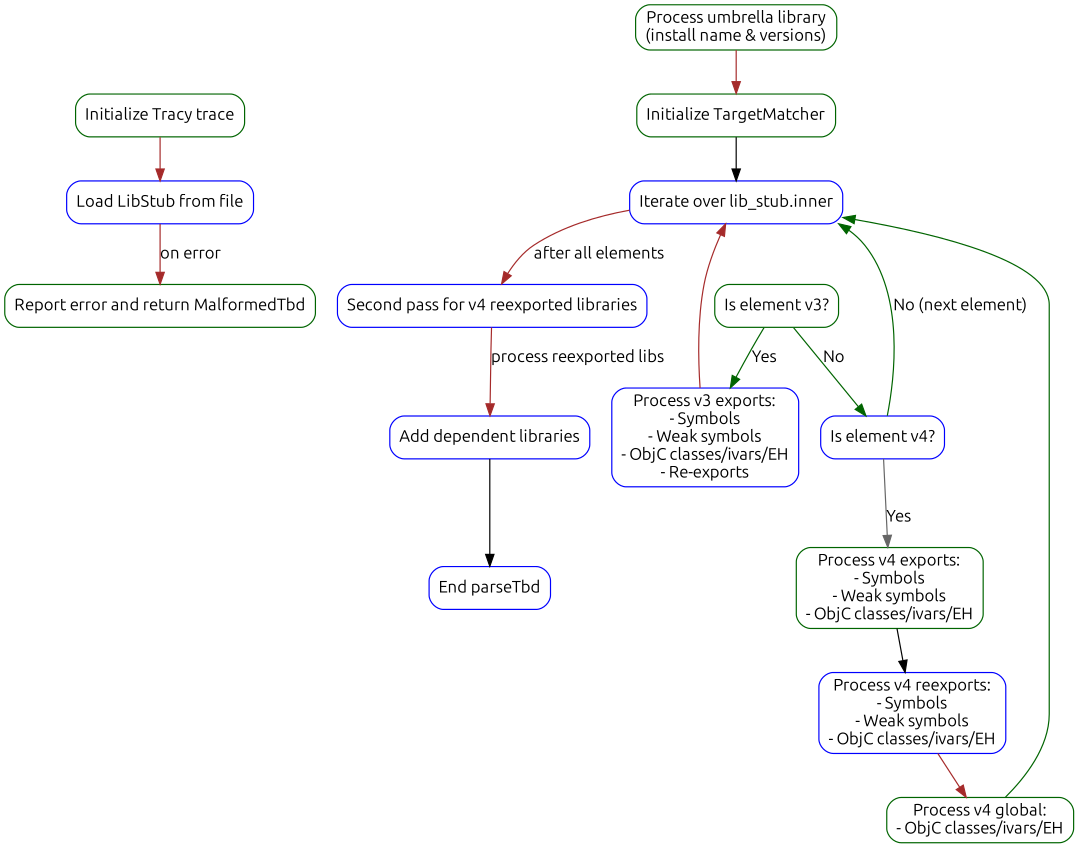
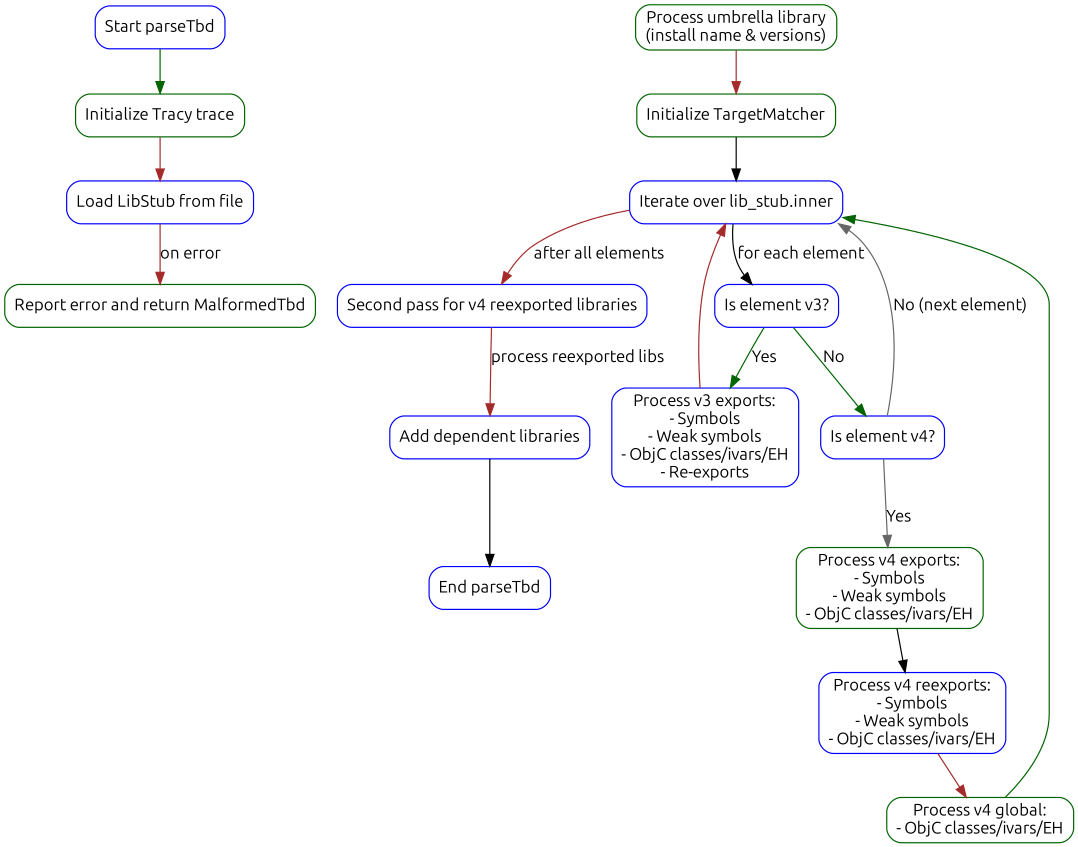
node "Start parseTbd": added
edge "Iterate over lib_stub.inner" -> "Is element v3?": added, label "for each element"
node "Is element v3?": color darkgreen -> blue
edge "Is element v4?" -> "Iterate over lib_stub.inner": color darkgreen -> gray40
